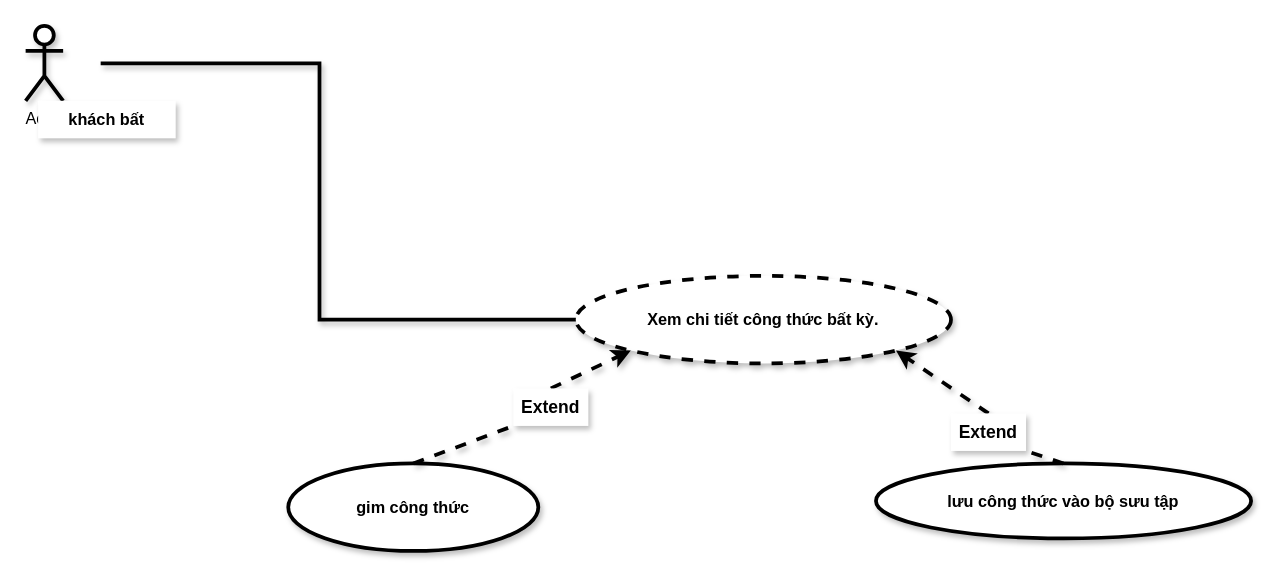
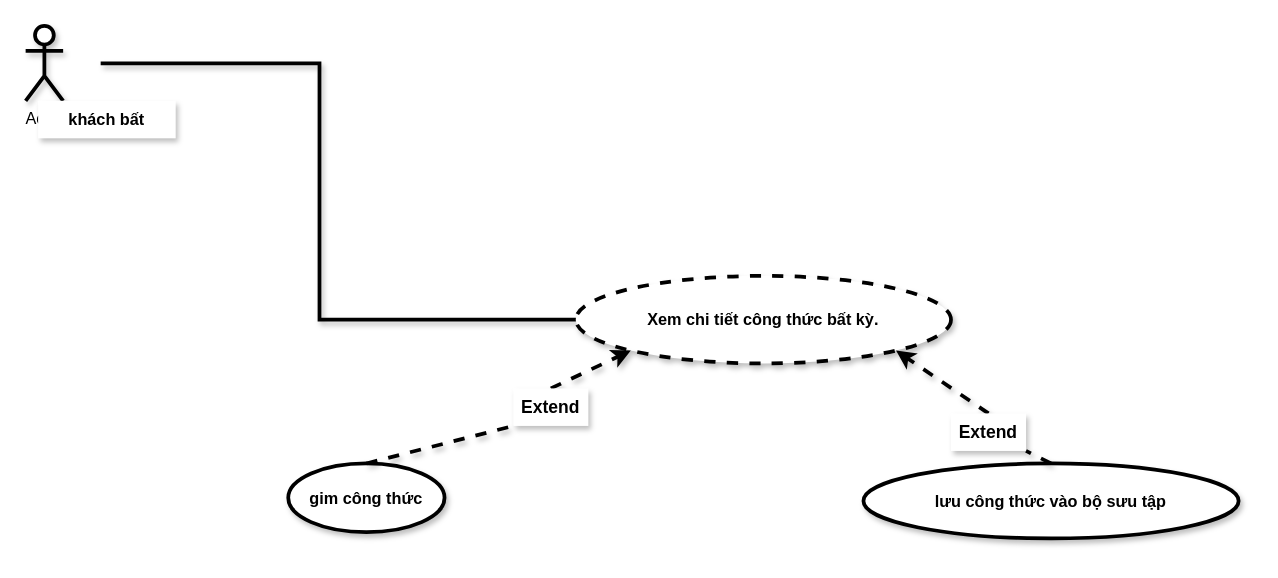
node "lưu công thức vào bộ sưu tập": moved (1063, 501) -> (1051, 501)
node "gim công thức": size 250x88 -> 156x69
